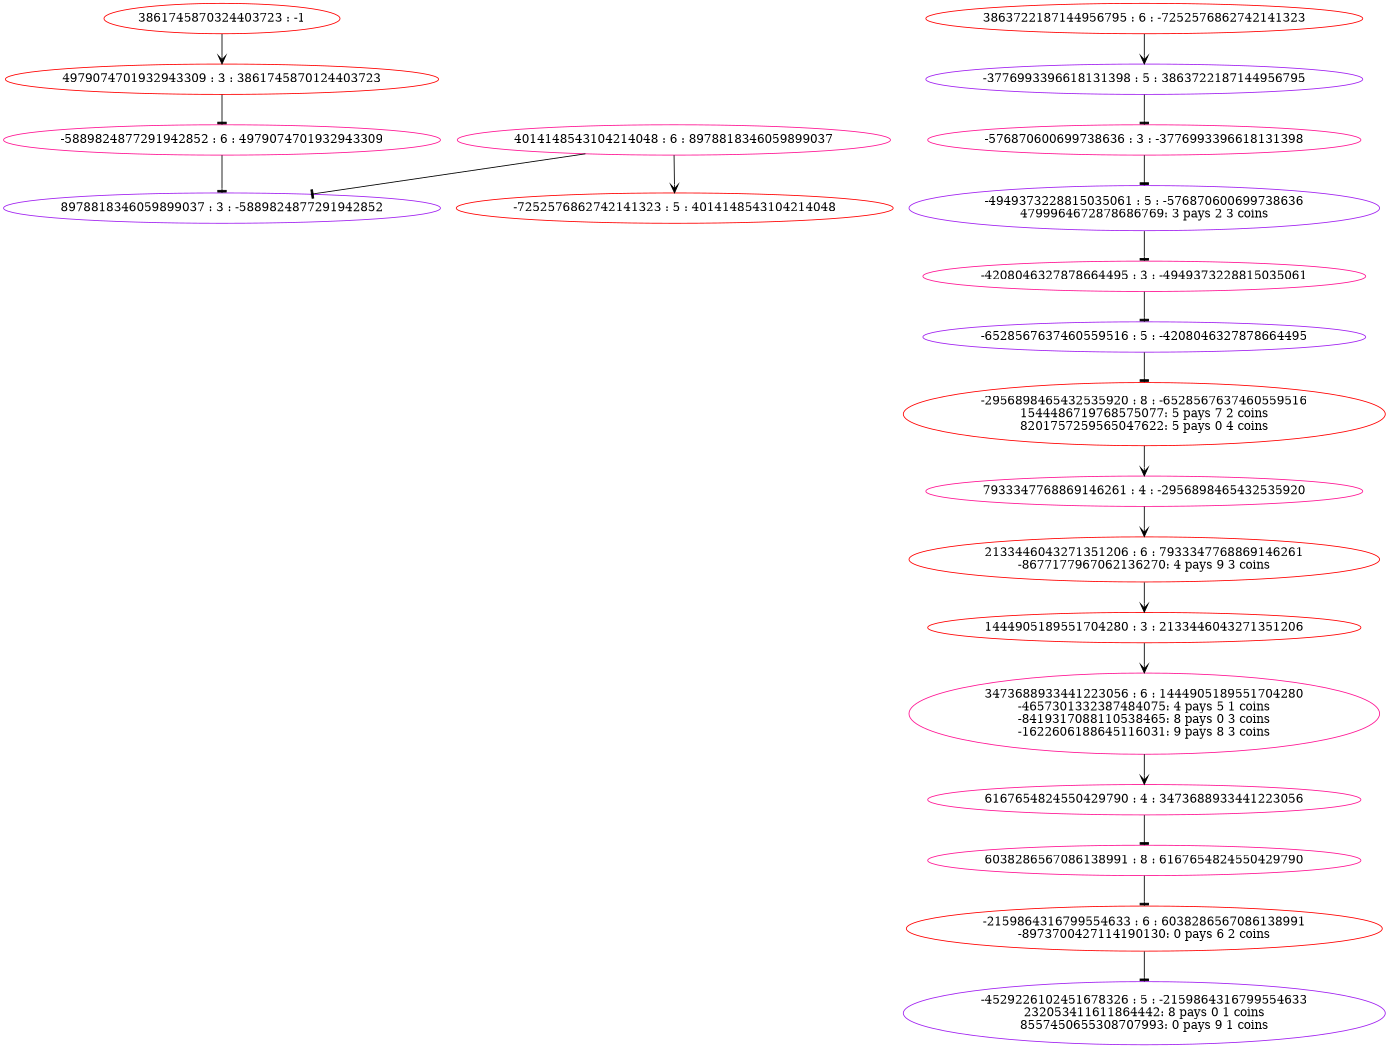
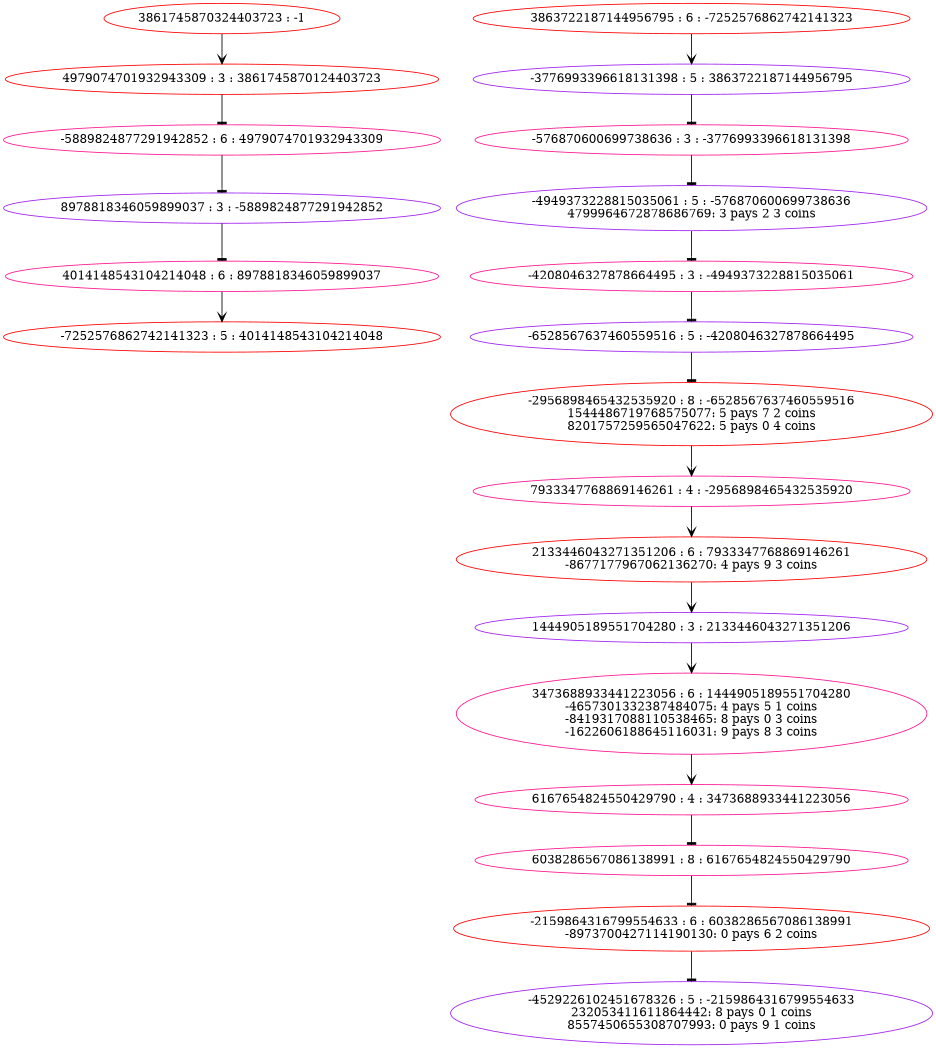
edge "4014148543104214048 : 6 : 8978818346059899037" -> "8978818346059899037 : 3 : -5889824877291942852": reversed
node "1444905189551704280 : 3 : 2133446043271351206": color red -> purple
